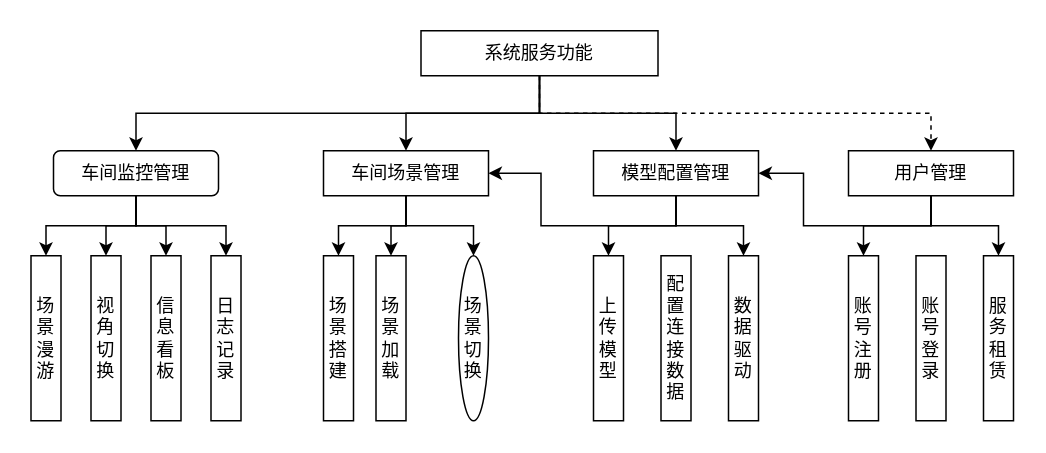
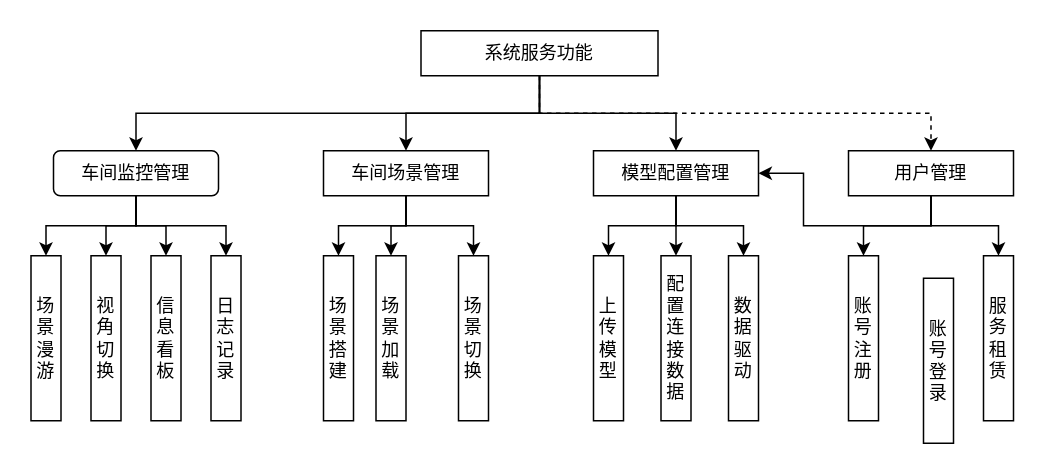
edge "模型配置管理" -> "车间场景管理": now "模型配置管理" -> "配置连接数据"
node "场景切换": shape ellipse -> rectangle
node "账号登录": moved (931, 338) -> (938, 361)
